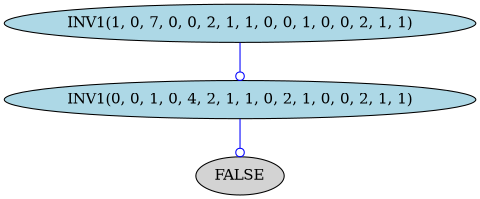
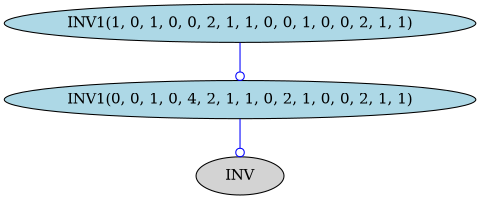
node "INV1(1, 0, 7, 0, 0, 2, 1, 1, 0, 0, 1, 0, 0, 2, 1, 1)": label "INV1(1, 0, 7, 0, 0, 2, 1, 1, 0, 0, 1, 0, 0, 2, 1, 1)" -> "INV1(1, 0, 1, 0, 0, 2, 1, 1, 0, 0, 1, 0, 0, 2, 1, 1)"
node "FALSE": label "FALSE" -> "INV"
